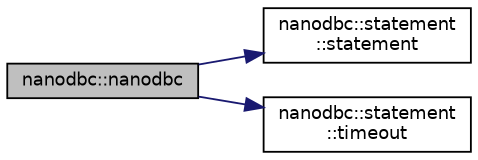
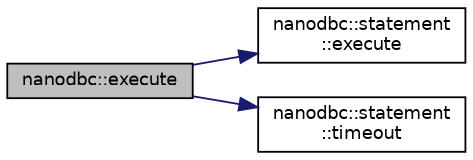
node "nanodbc::statement ::statement": label "nanodbc::statement ::statement" -> "nanodbc::statement ::execute"
node "nanodbc::nanodbc": label "nanodbc::nanodbc" -> "nanodbc::execute"
